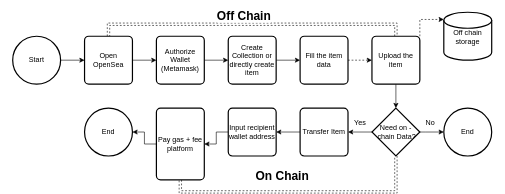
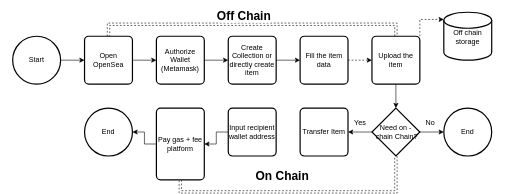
edge "Transfer Item" -> "Input recipient wallet address": removed
node "Need on - chain Data?": label "Need on - chain Data?" -> "Need on - chain Chain?"
